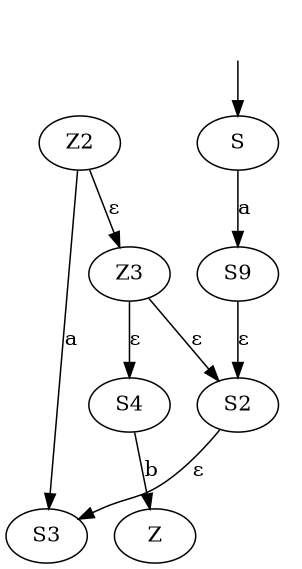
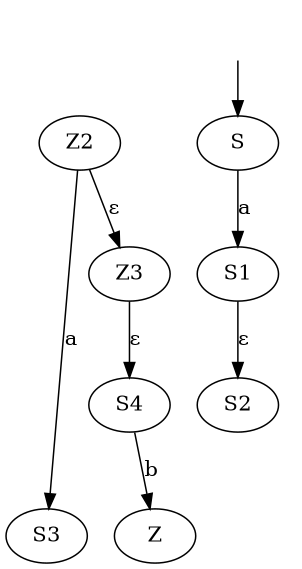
node "S9": label "S9" -> "S1"
edge "Z3" -> "S2": removed, label "ε"
edge "S2" -> "S3": removed, label "ε"
